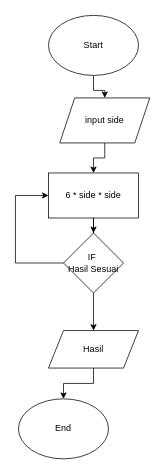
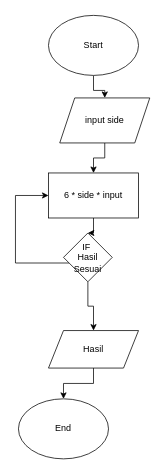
node "6 * side * side": label "6 * side * side" -> "6 * side * input"
node "IF Hasil Sesuai": size 60x60 -> 49x49
